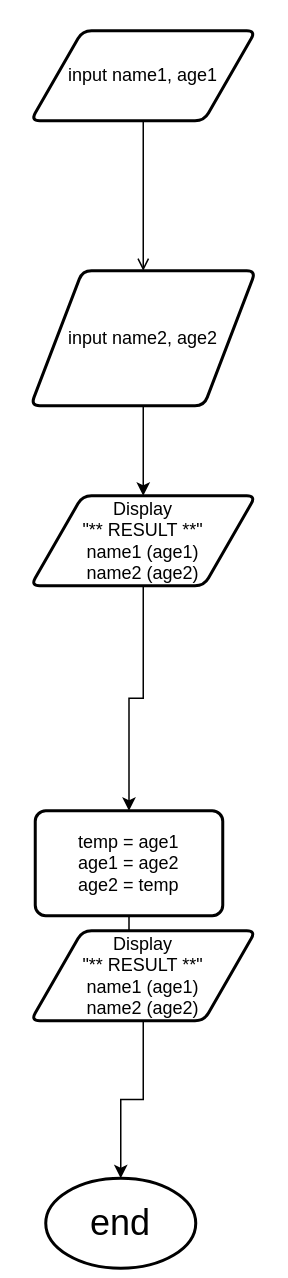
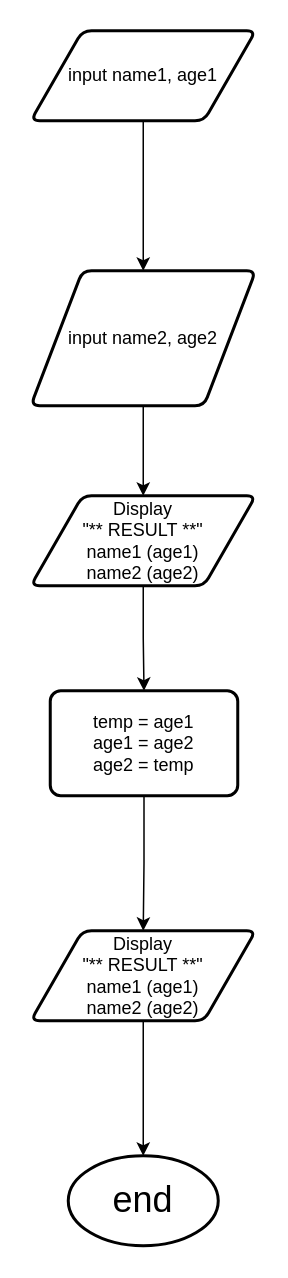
edge "input name1, age1" -> "input name2, age2": arrowhead open -> classic
node "temp = age1 age1 = age2 age2 = temp": moved (129, 863) -> (144, 743)
node "end": moved (121, 1223) -> (143, 1201)
